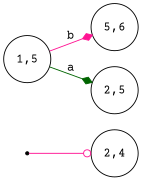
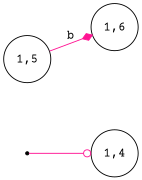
node "5,6": label "5,6" -> "1,6"
node "2,5": removed
node "2,4": label "2,4" -> "1,4"
